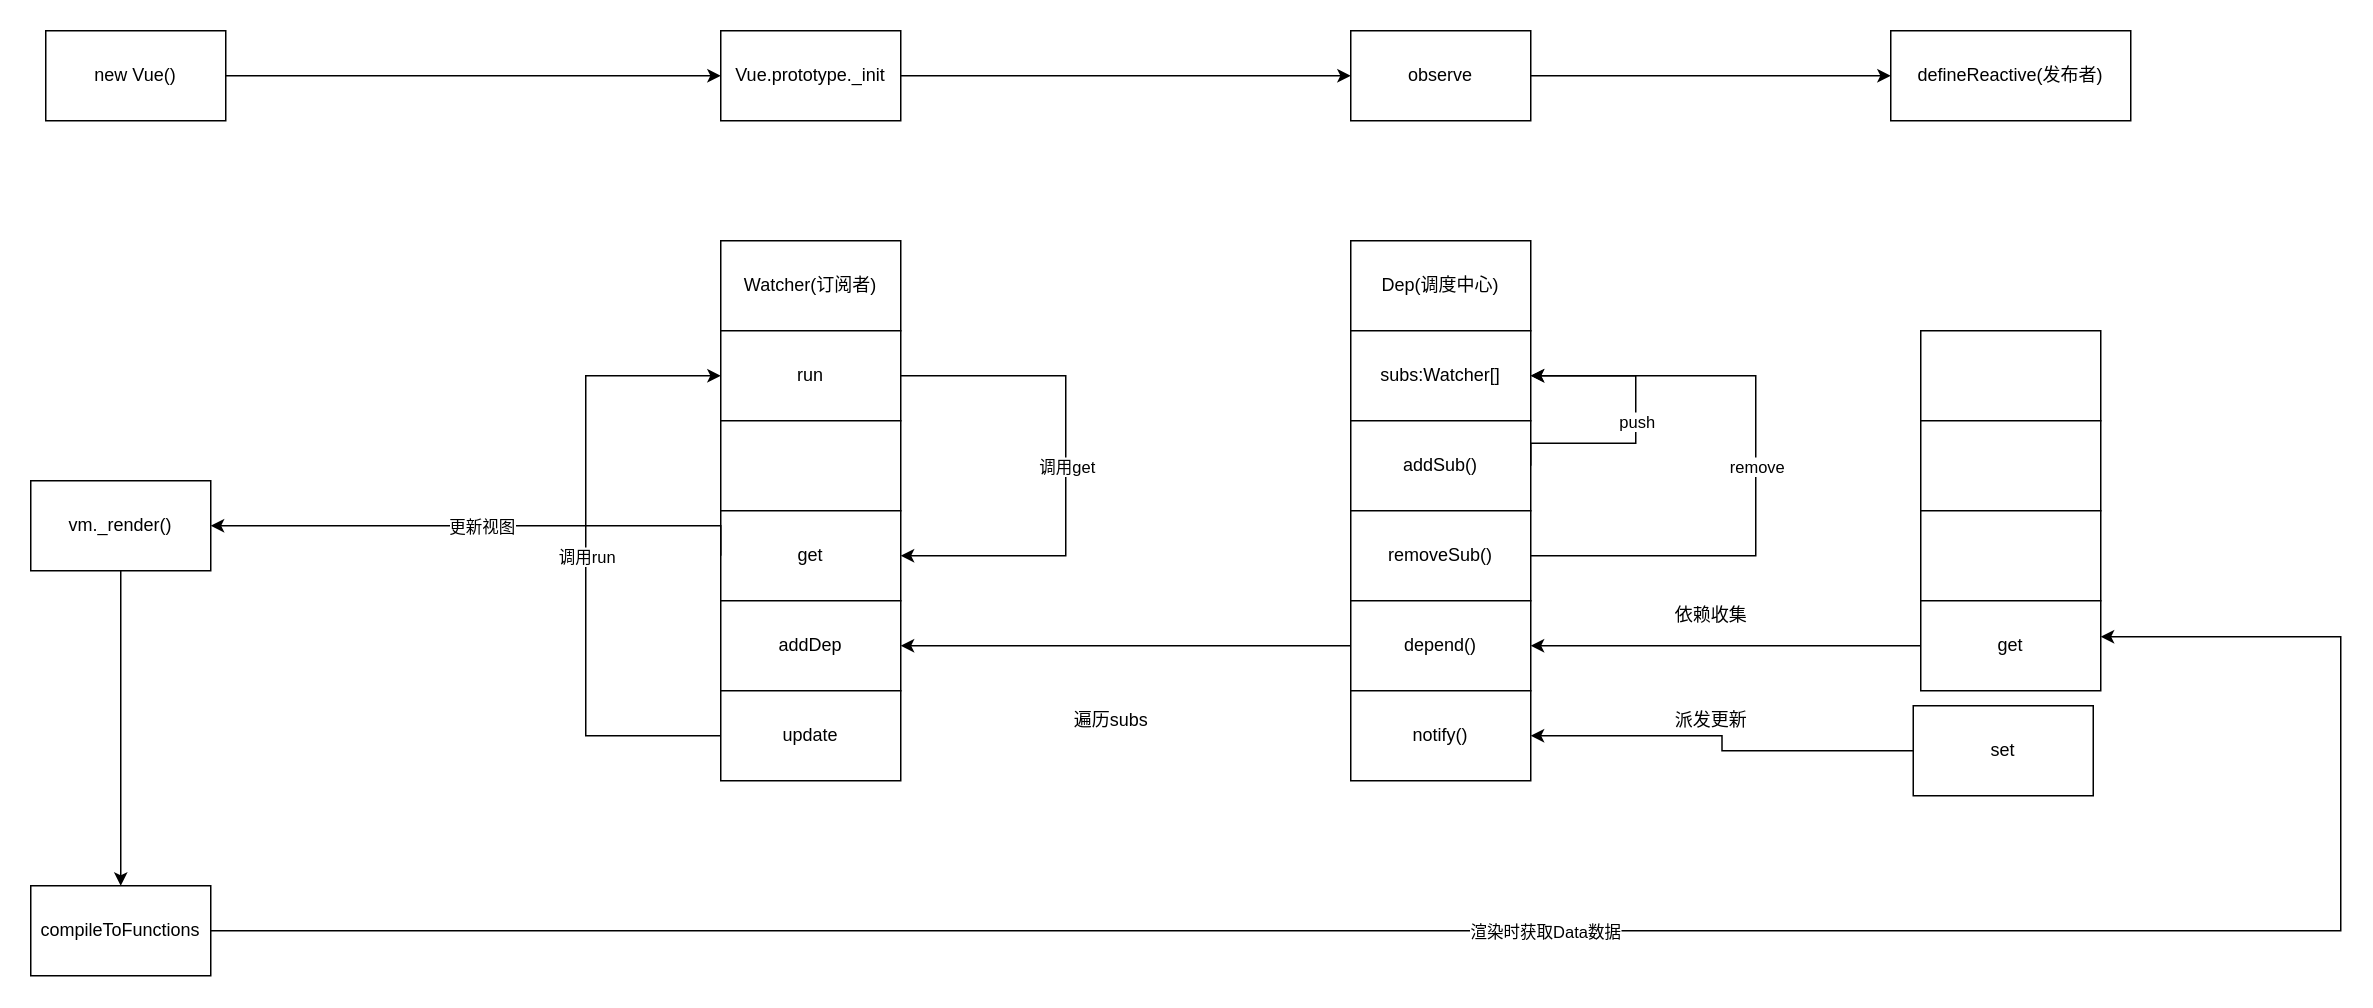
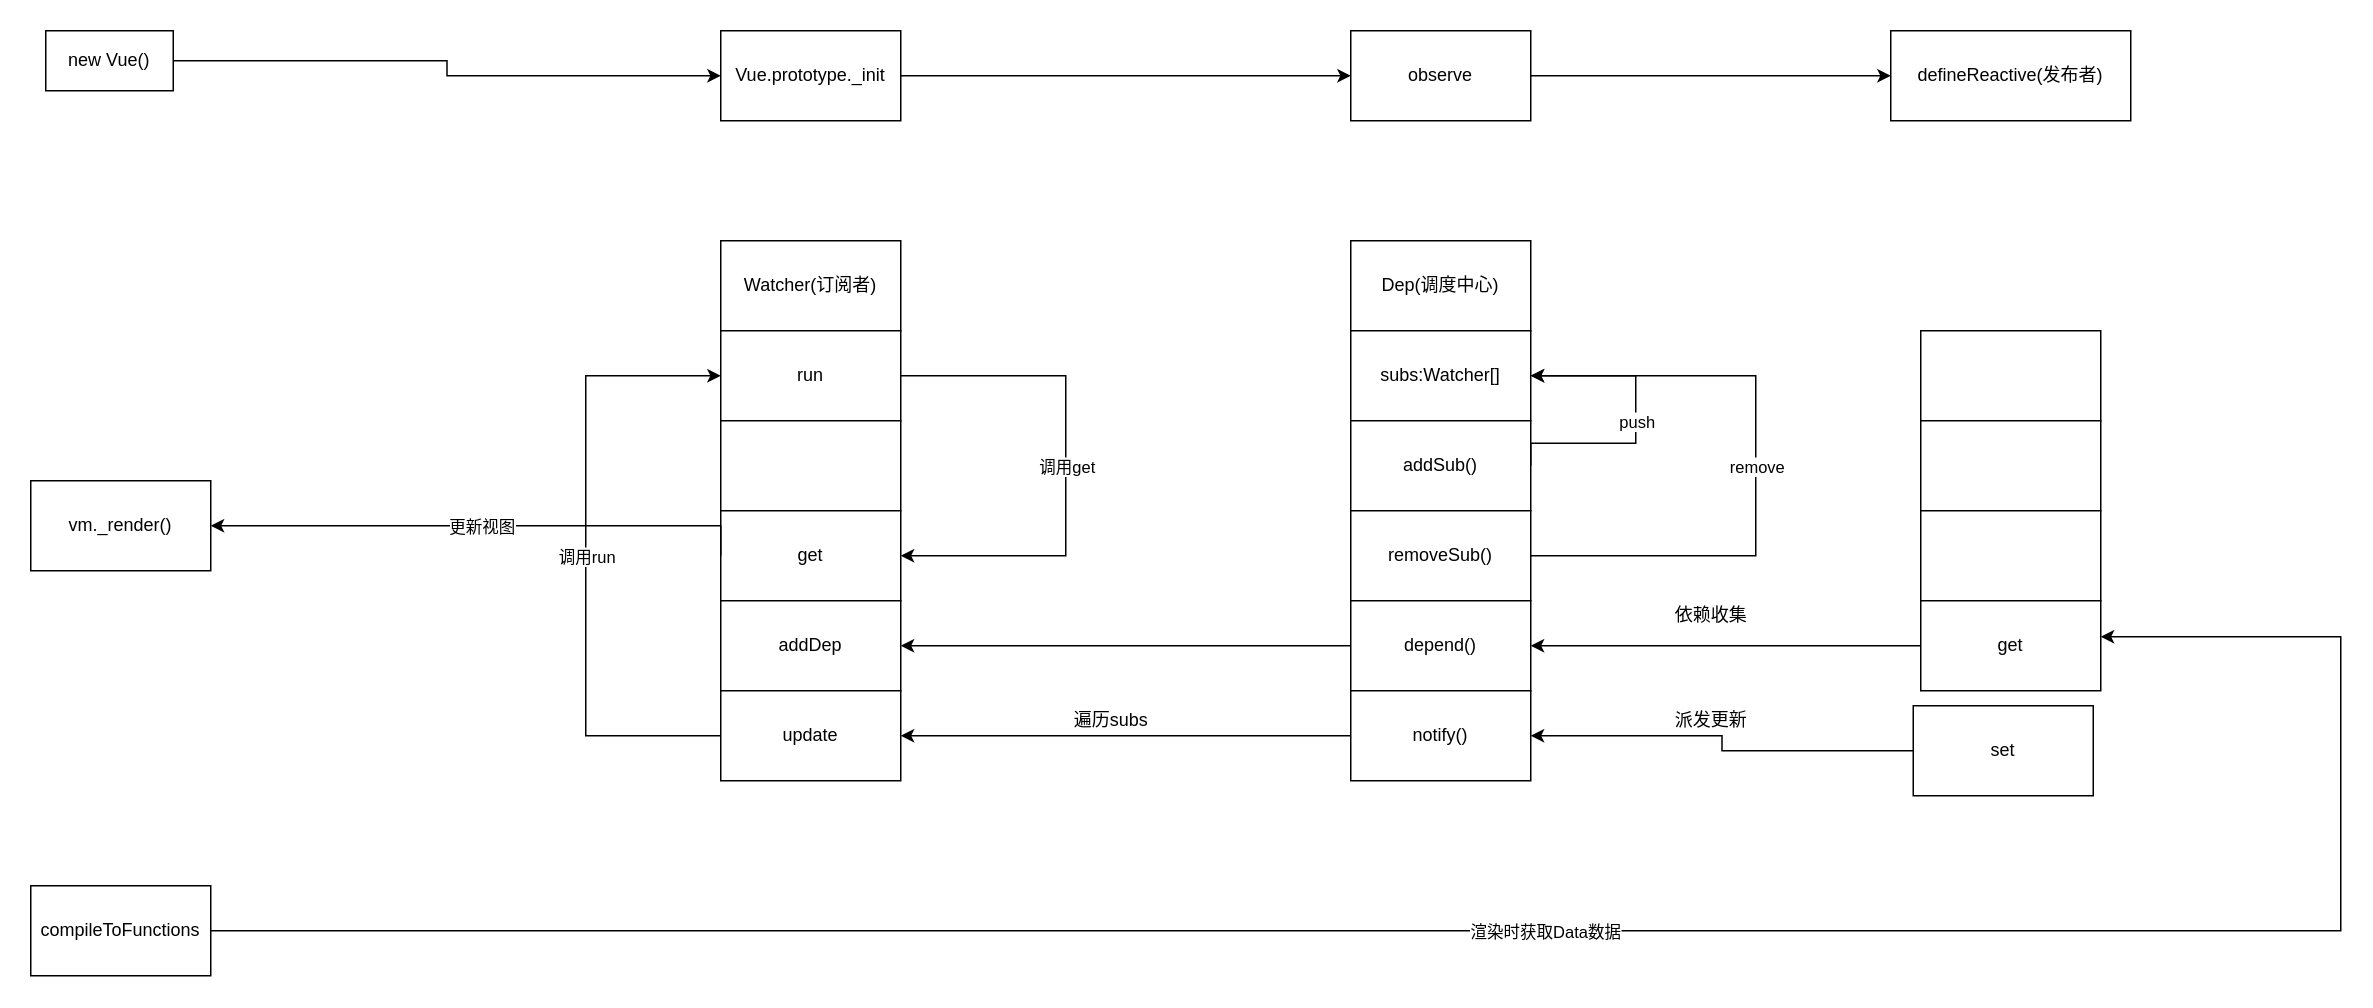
node "new Vue()": size 180x90 -> 128x60
edge "vm._render()" -> "compileToFunctions": removed
edge "notify()" -> "update": added
